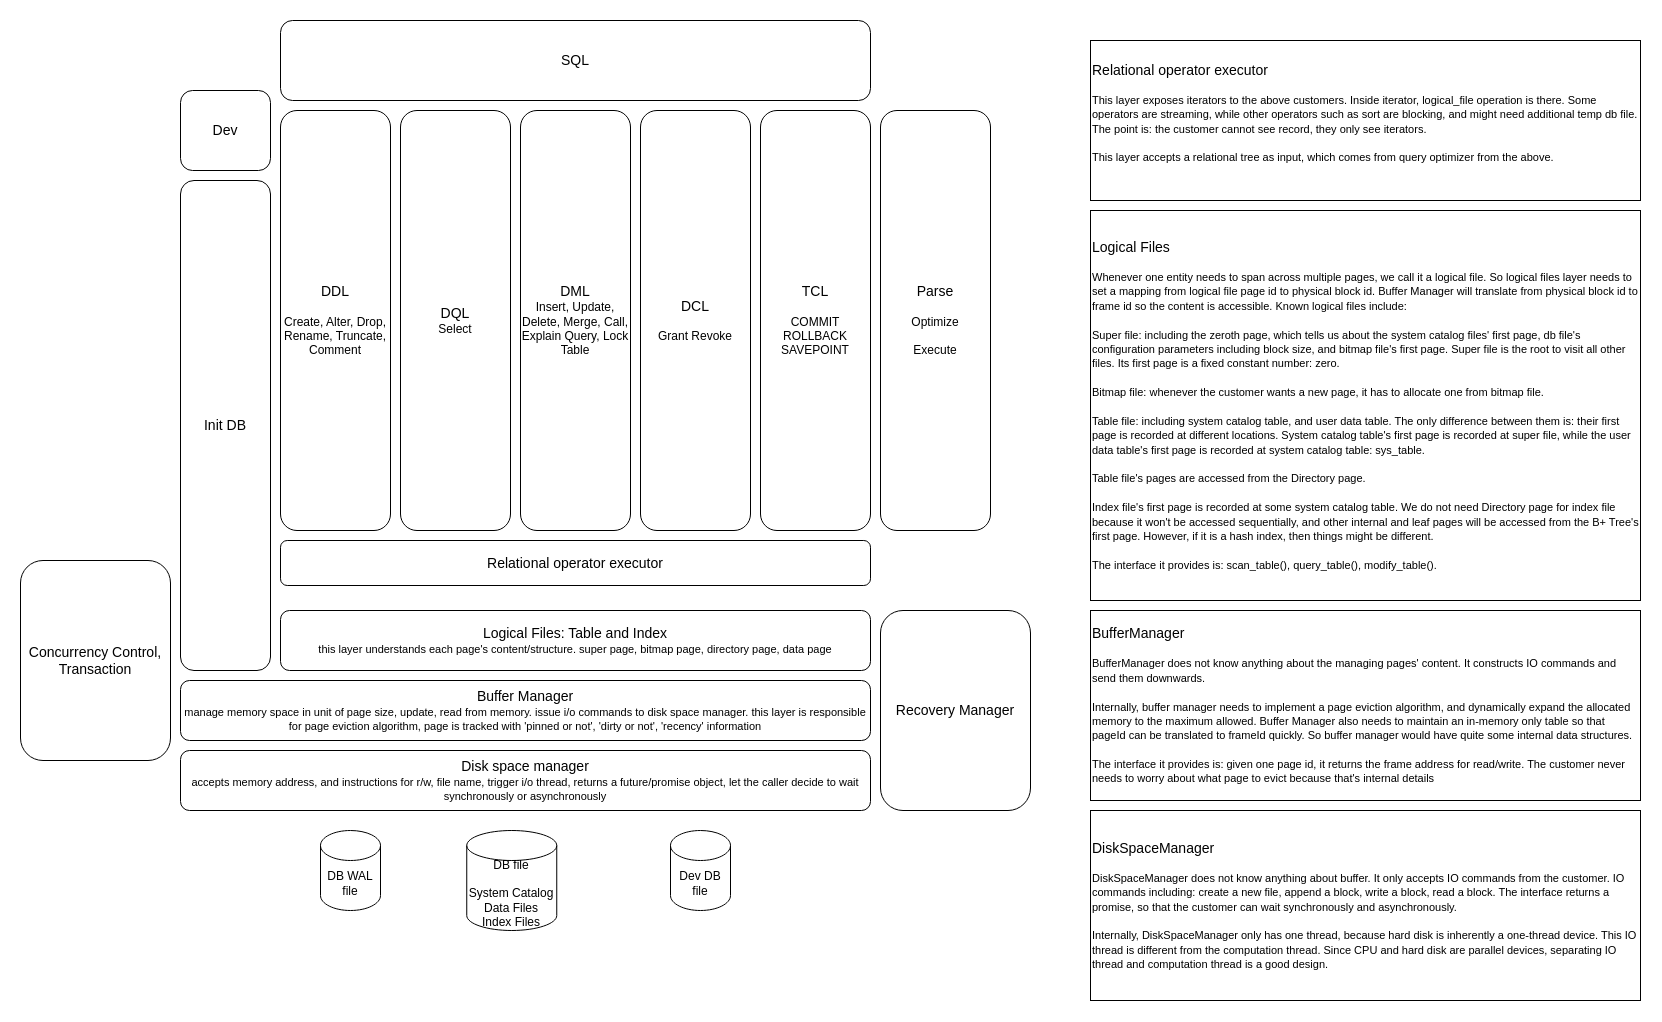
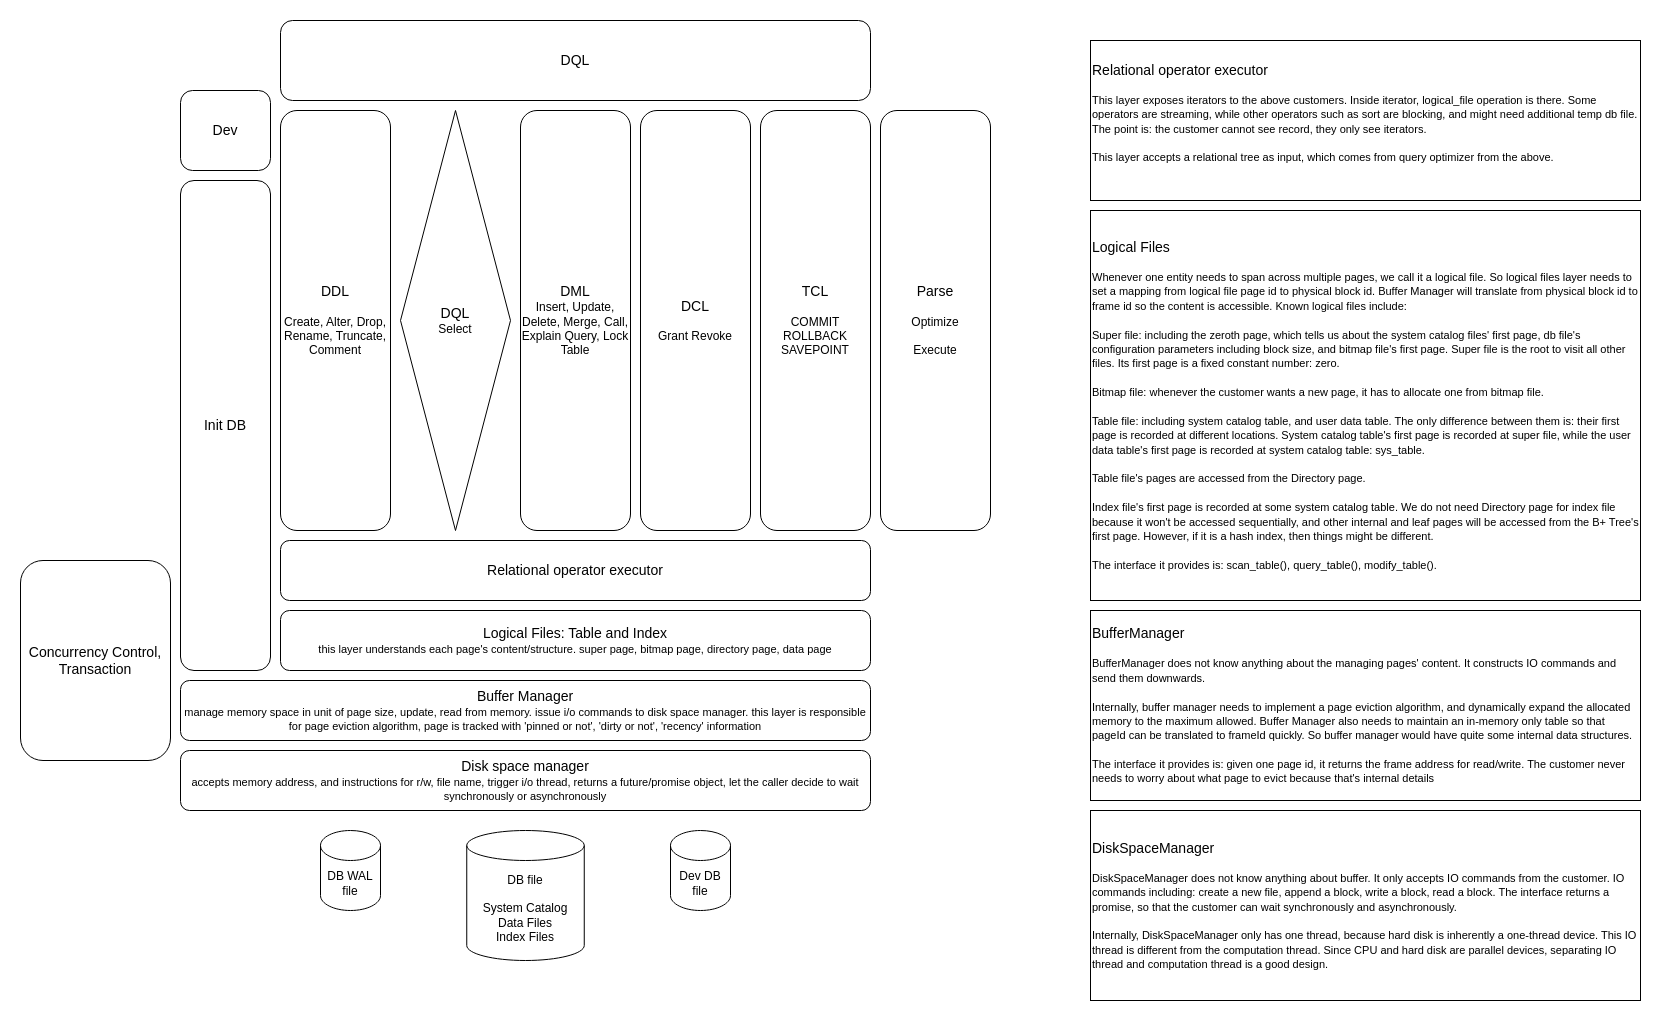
node "SQL": label "SQL" -> "DQL"
node "DQL Select": shape rounded rectangle -> diamond
node "Relational operator executor": size 590x45 -> 590x60
node "Recovery Manager": removed
node "DB file System Catalog Data Files Index Files": size 90x100 -> 118x130
